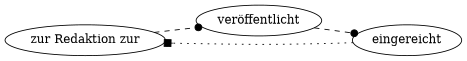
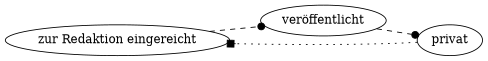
node "zur Redaktion zur": label "zur Redaktion zur" -> "zur Redaktion eingereicht"
node "eingereicht": label "eingereicht" -> "privat"
